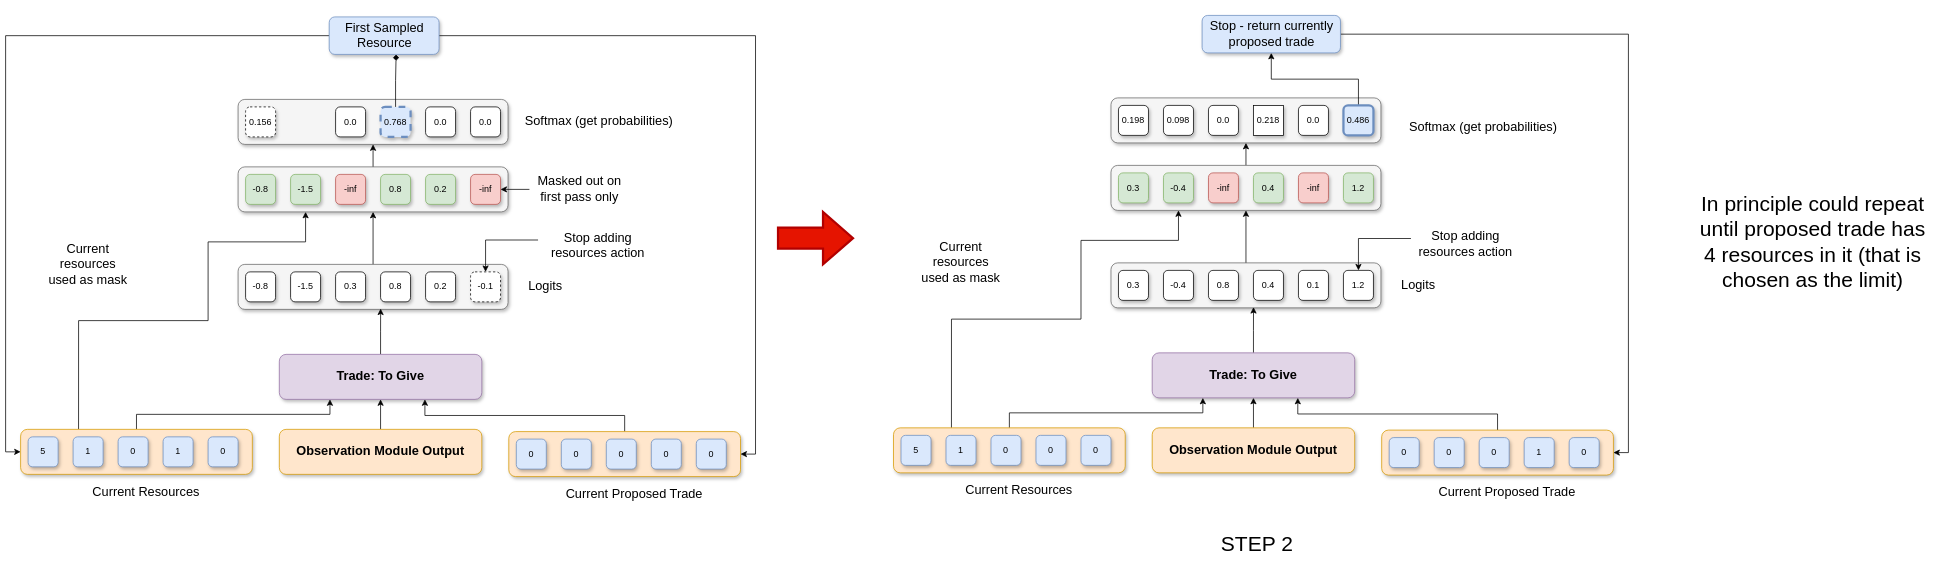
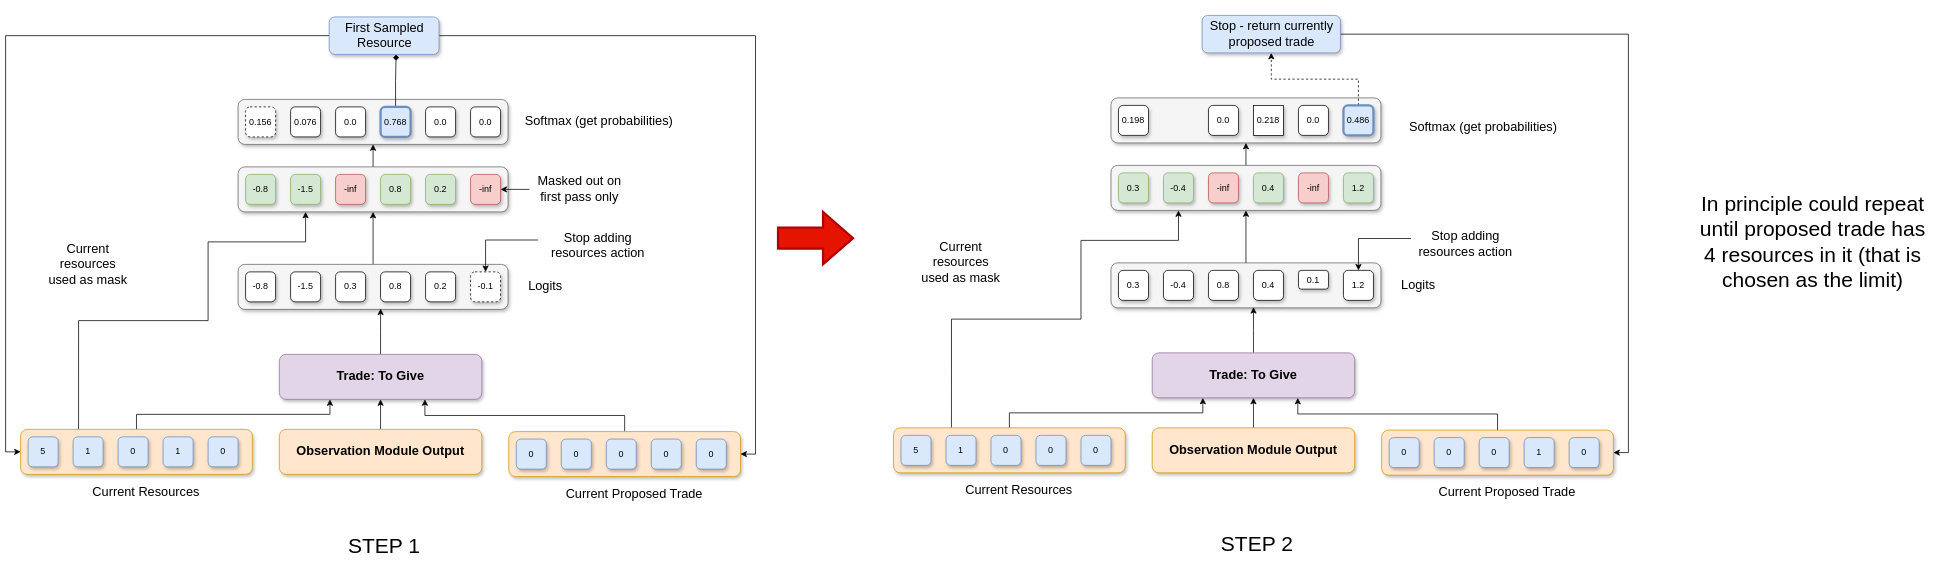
edge "0.486" -> "Stop - return currently proposed trade": style solid -> dashed
node "0.098": removed
node "0.076": added
node "0.768": style dashed -> solid
node "0.1": size 30x30 -> 30x19
node "STEP 1": added
